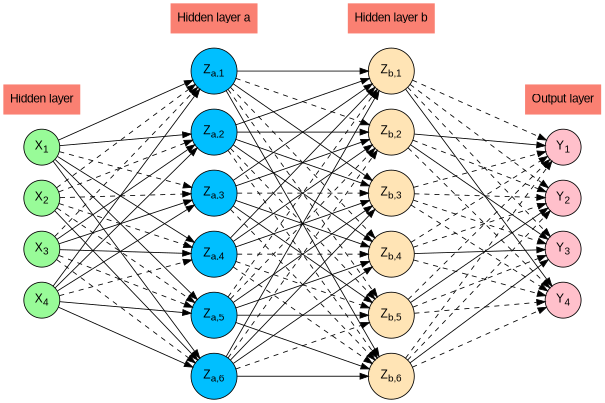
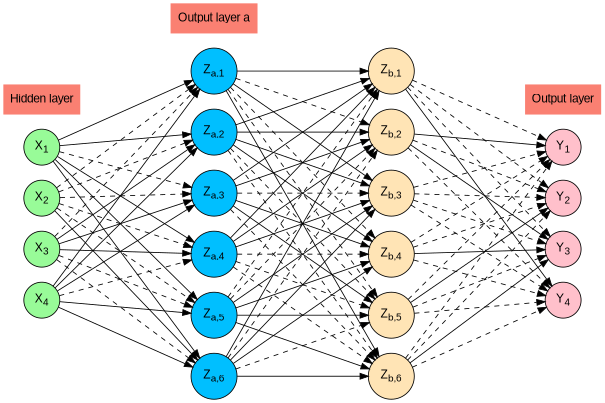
node "Hidden layer a": label "Hidden layer a" -> "Output layer a"
node "Hidden layer b": removed
